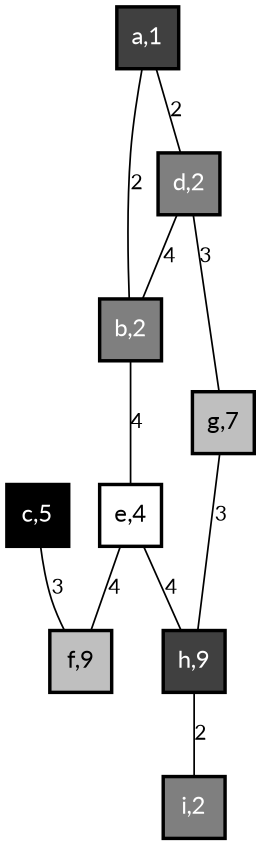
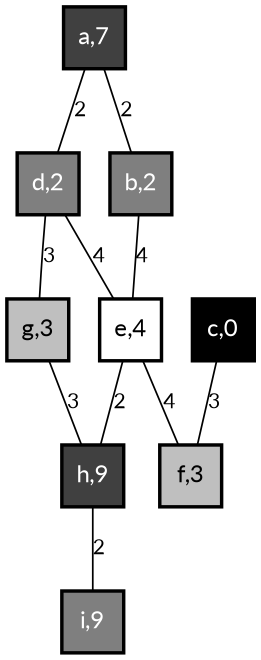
node "a,1": label "a,1" -> "a,7"
edge "d,2" -- "b,2": now "d,2" -- "e,4"
node "g,7": label "g,7" -> "g,3"
node "c,5": label "c,5" -> "c,0"
edge "e,4" -- "h,9": label "4" -> "2"
node "f,9": label "f,9" -> "f,3"
node "i,2": label "i,2" -> "i,9"
